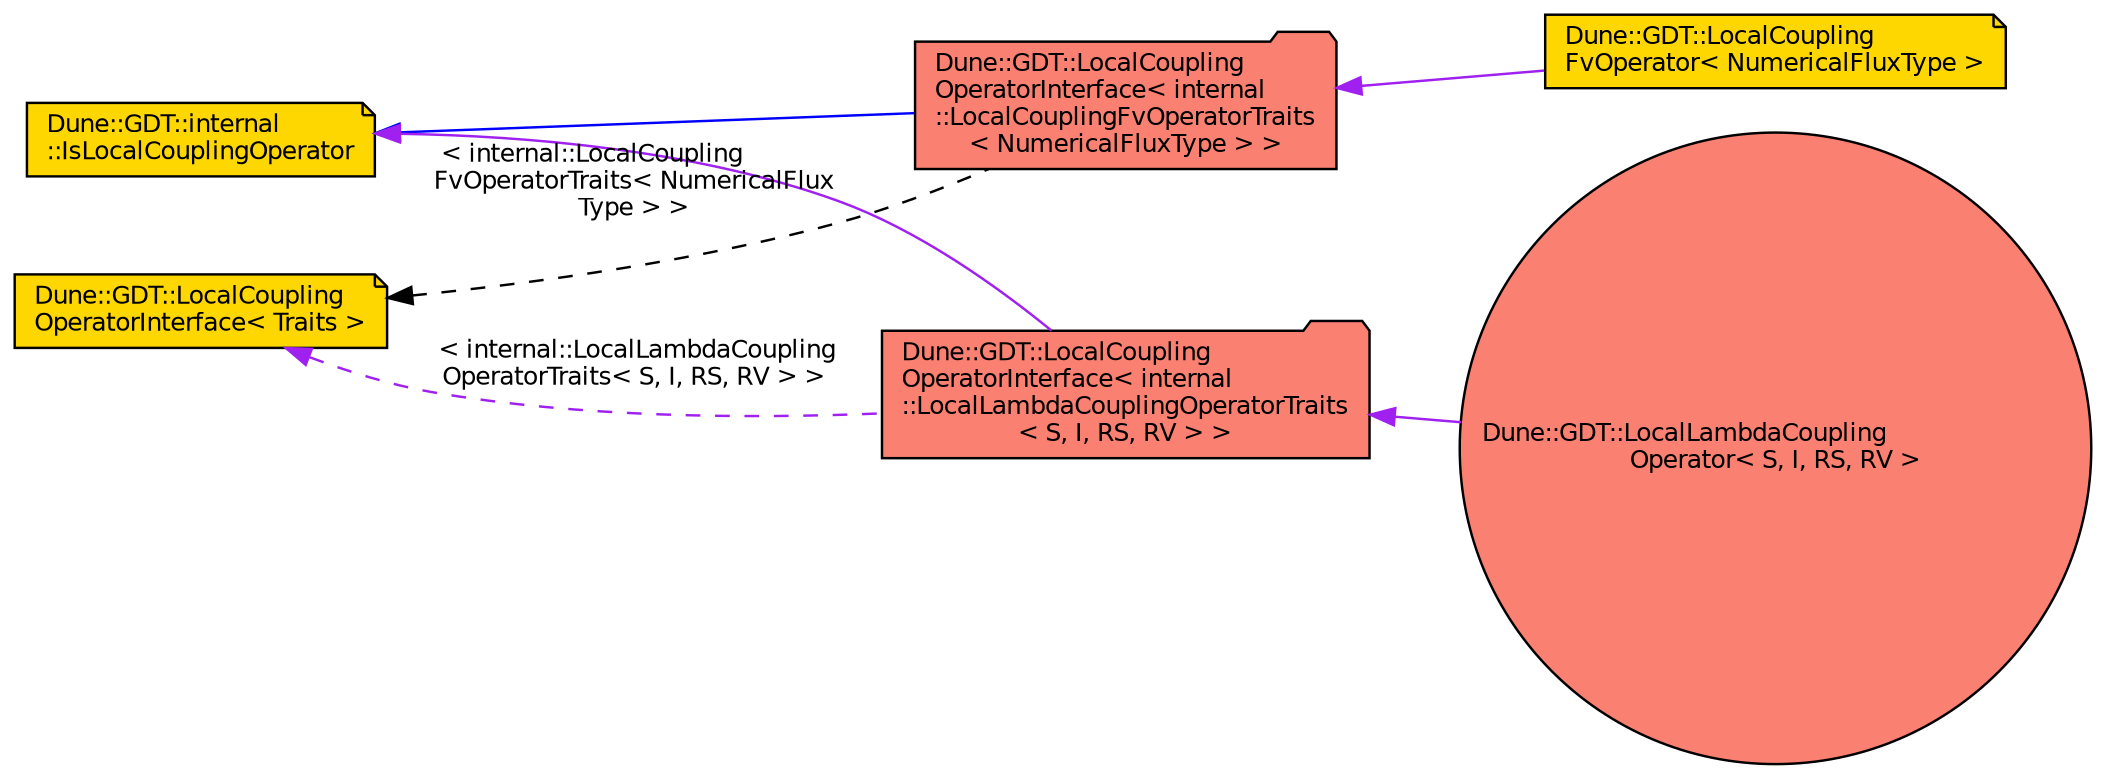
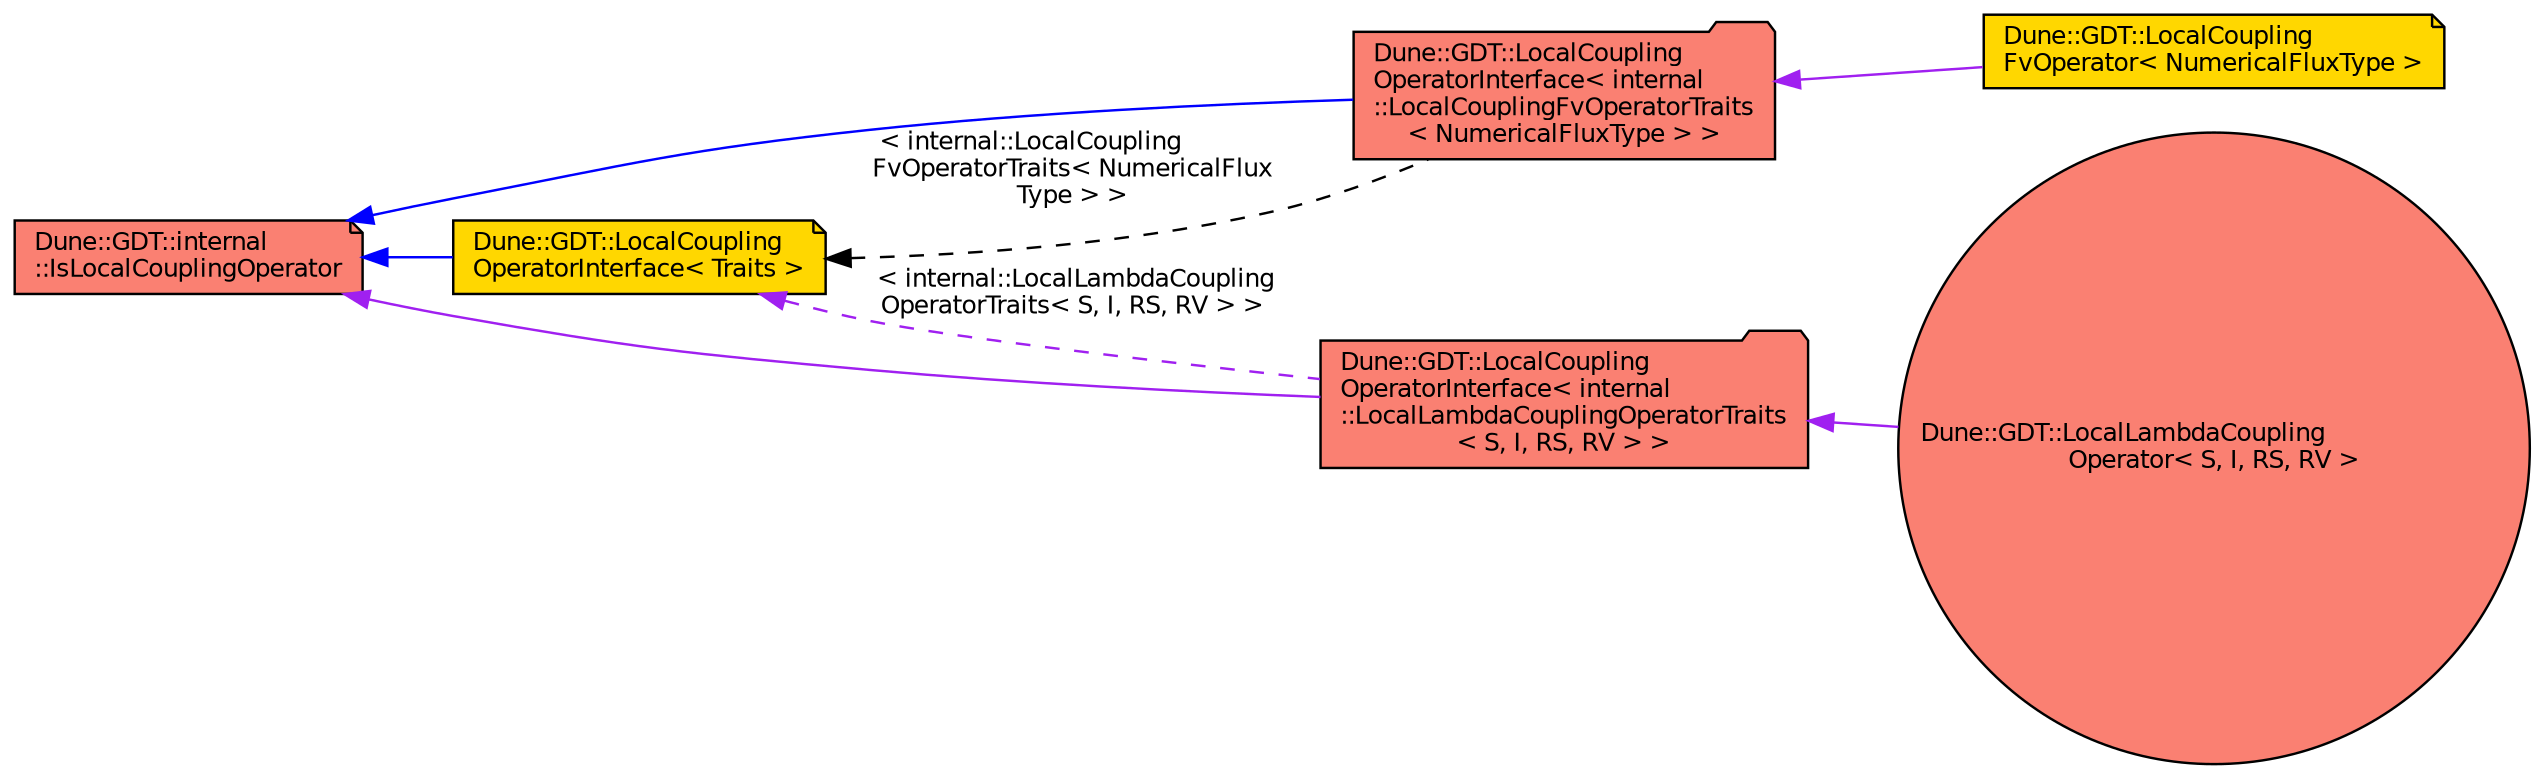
node "Dune::GDT::internal ::IsLocalCouplingOperator": fillcolor gold -> salmon
edge "Dune::GDT::LocalCoupling OperatorInterface< Traits >" -> "Dune::GDT::internal ::IsLocalCouplingOperator": added
